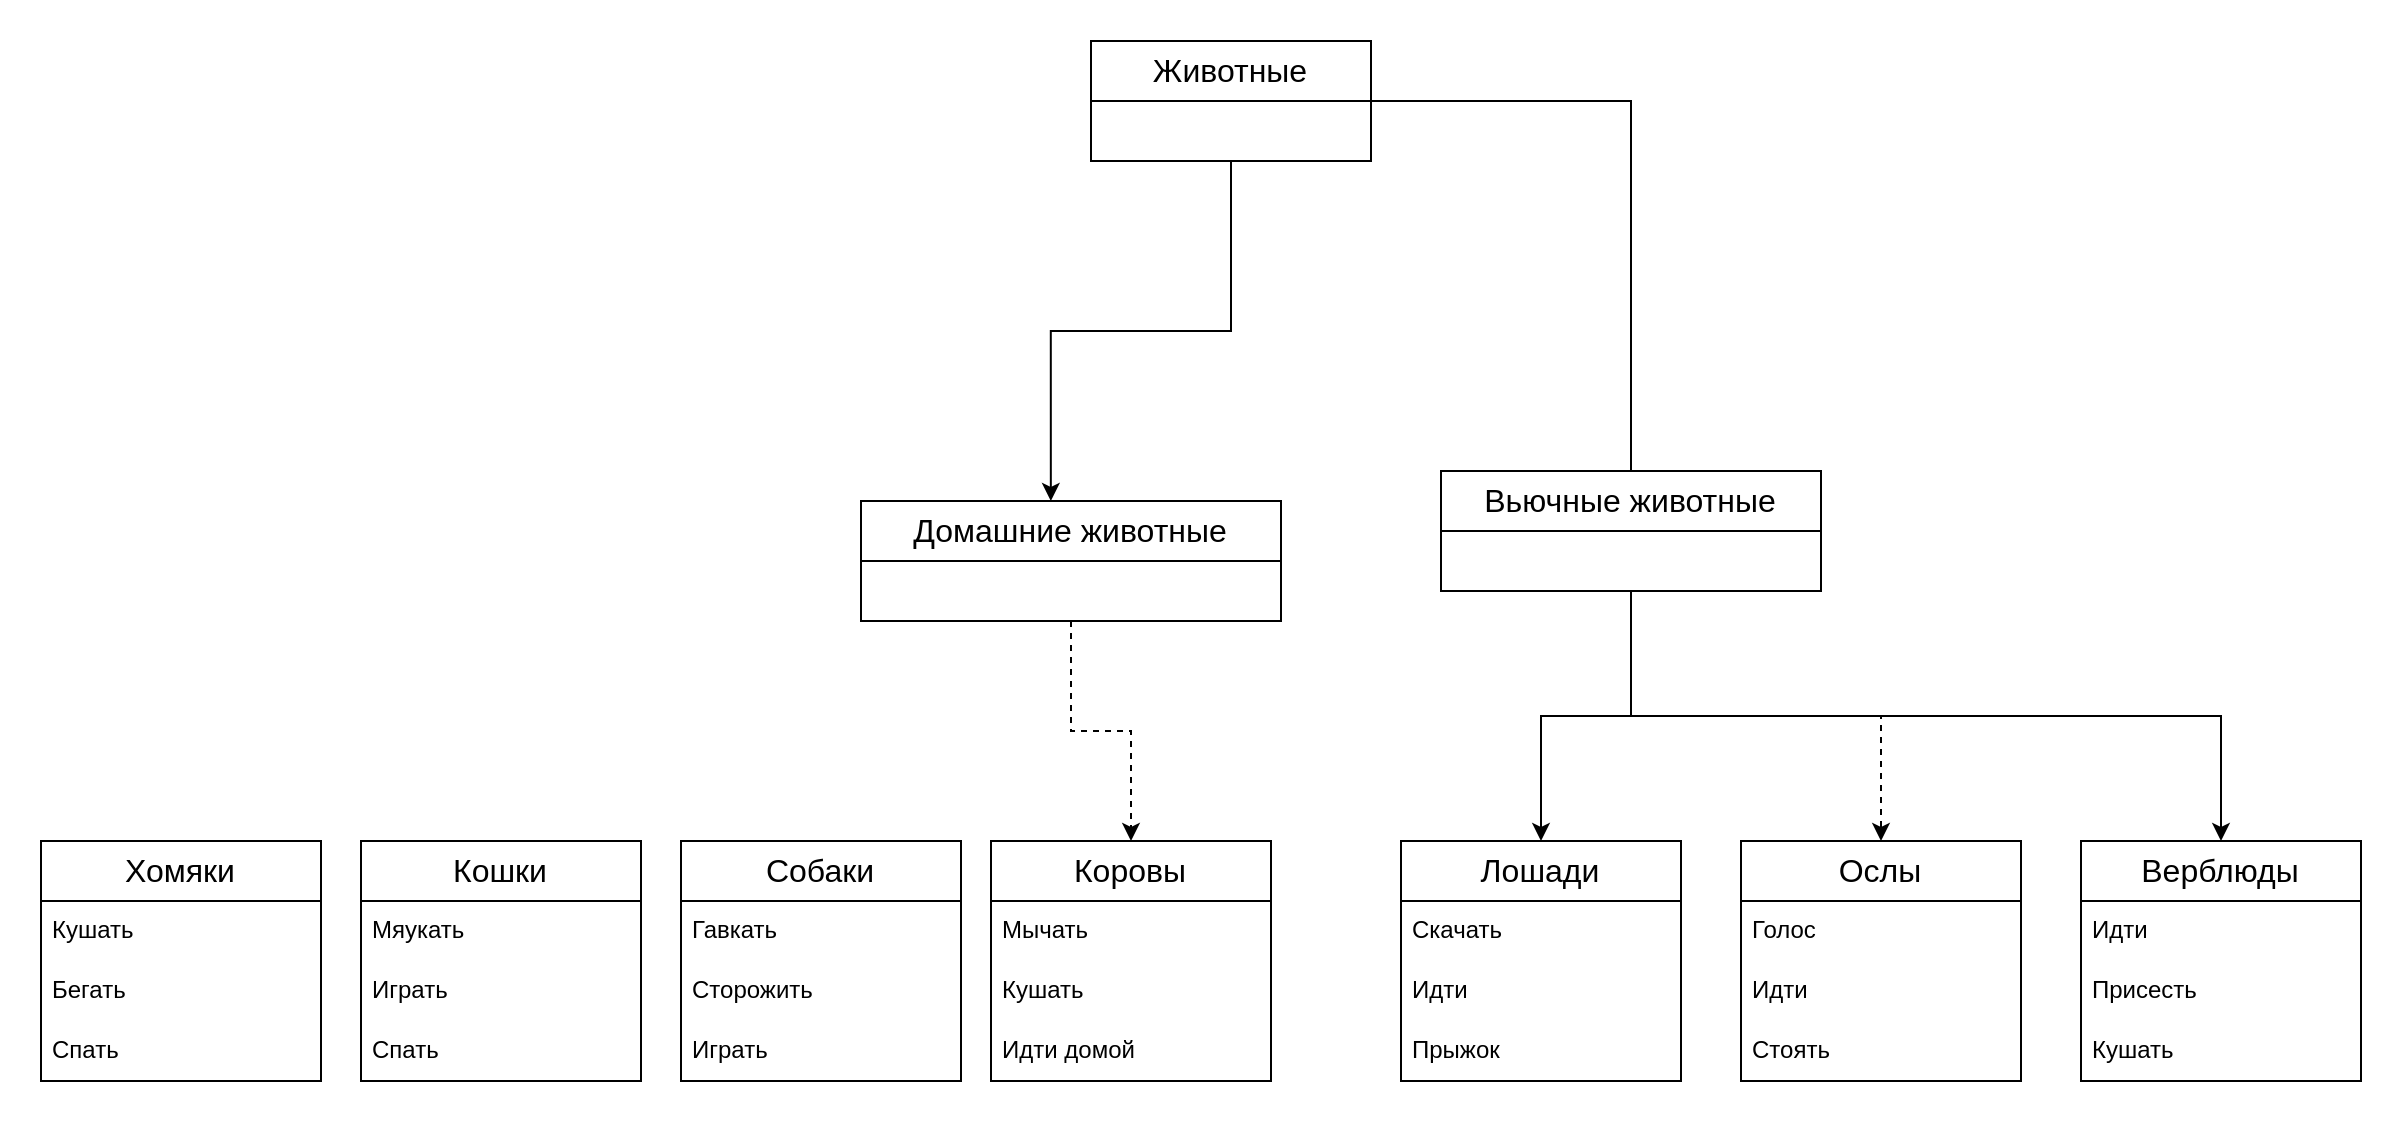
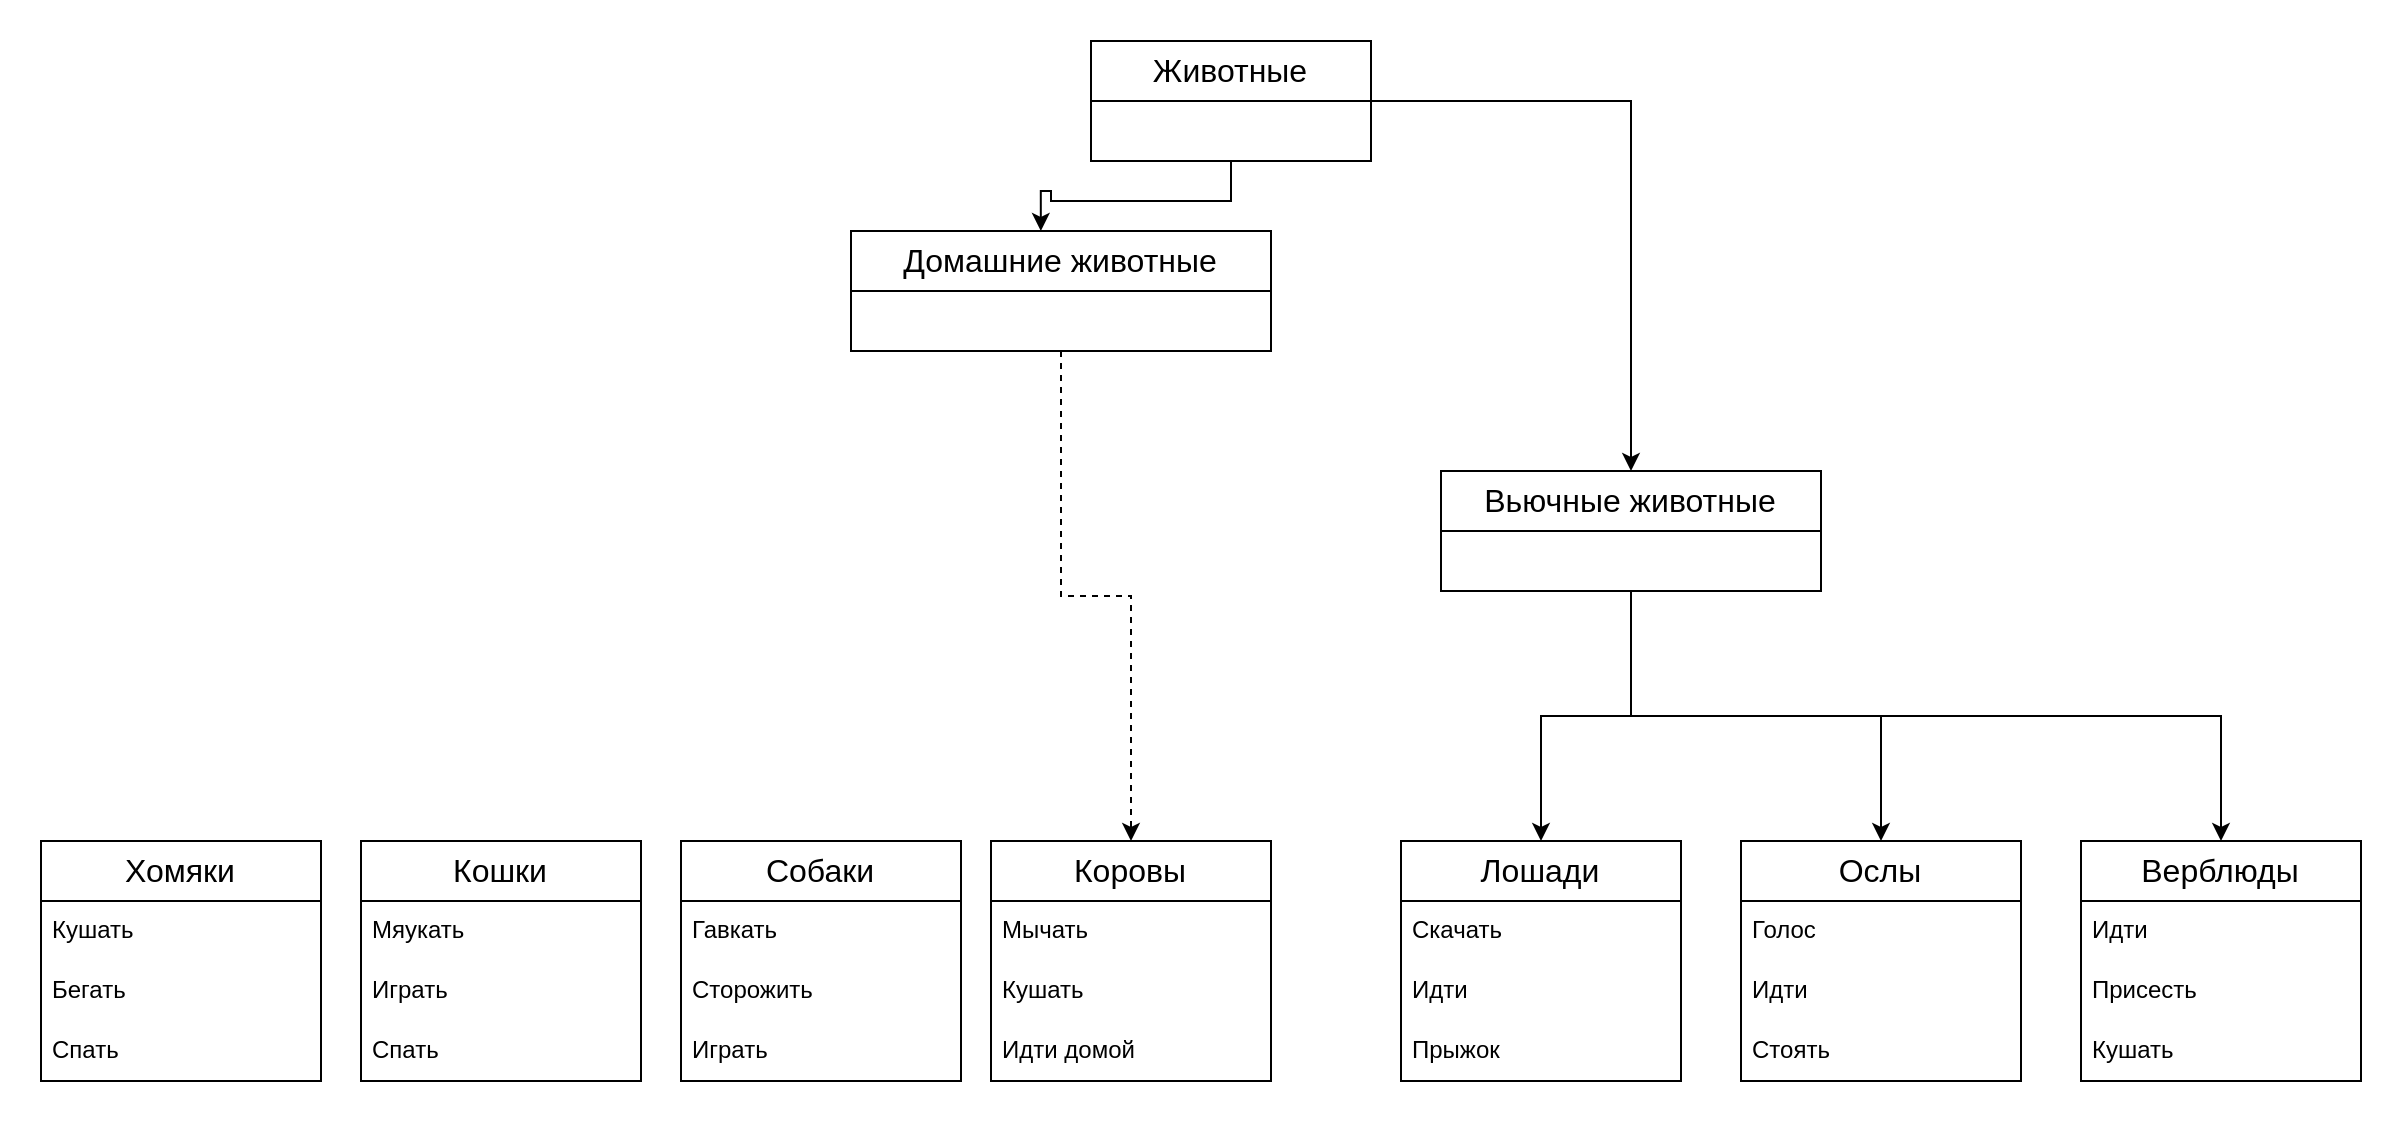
edge "Животные" -- "Вьючные животные": arrowhead none -> classic
node "Домашние животные": moved (1071, 561) -> (1061, 291)
edge "Вьючные животные" -> "Ослы": style dashed -> solid
